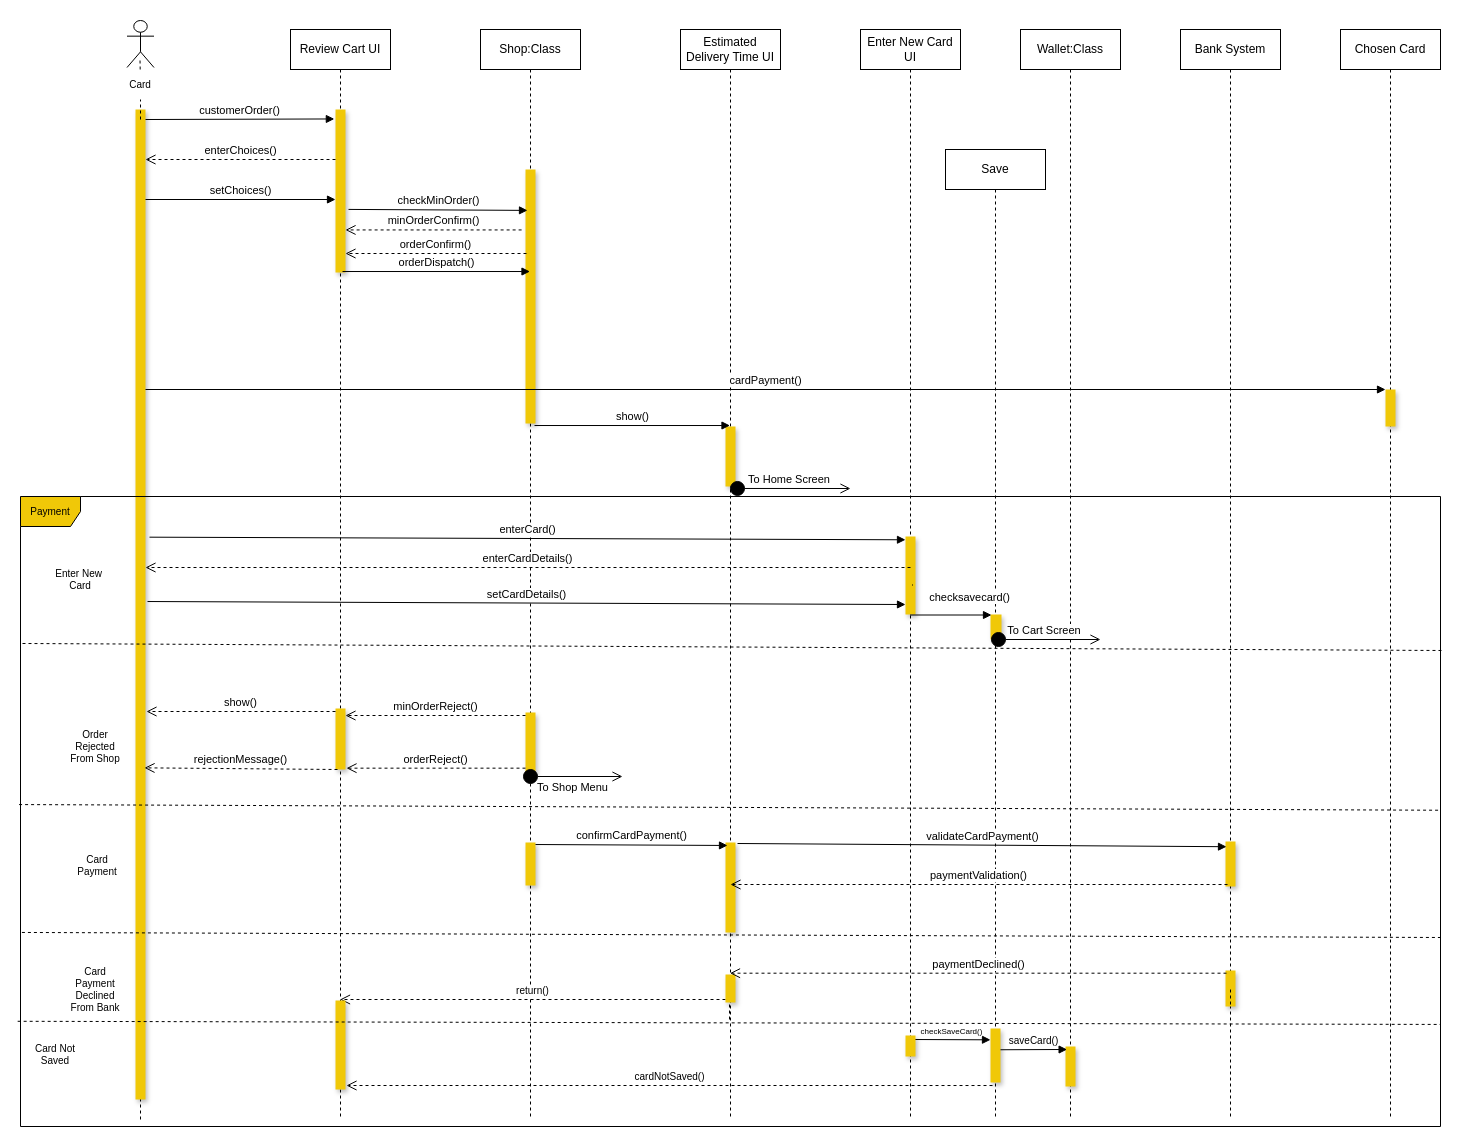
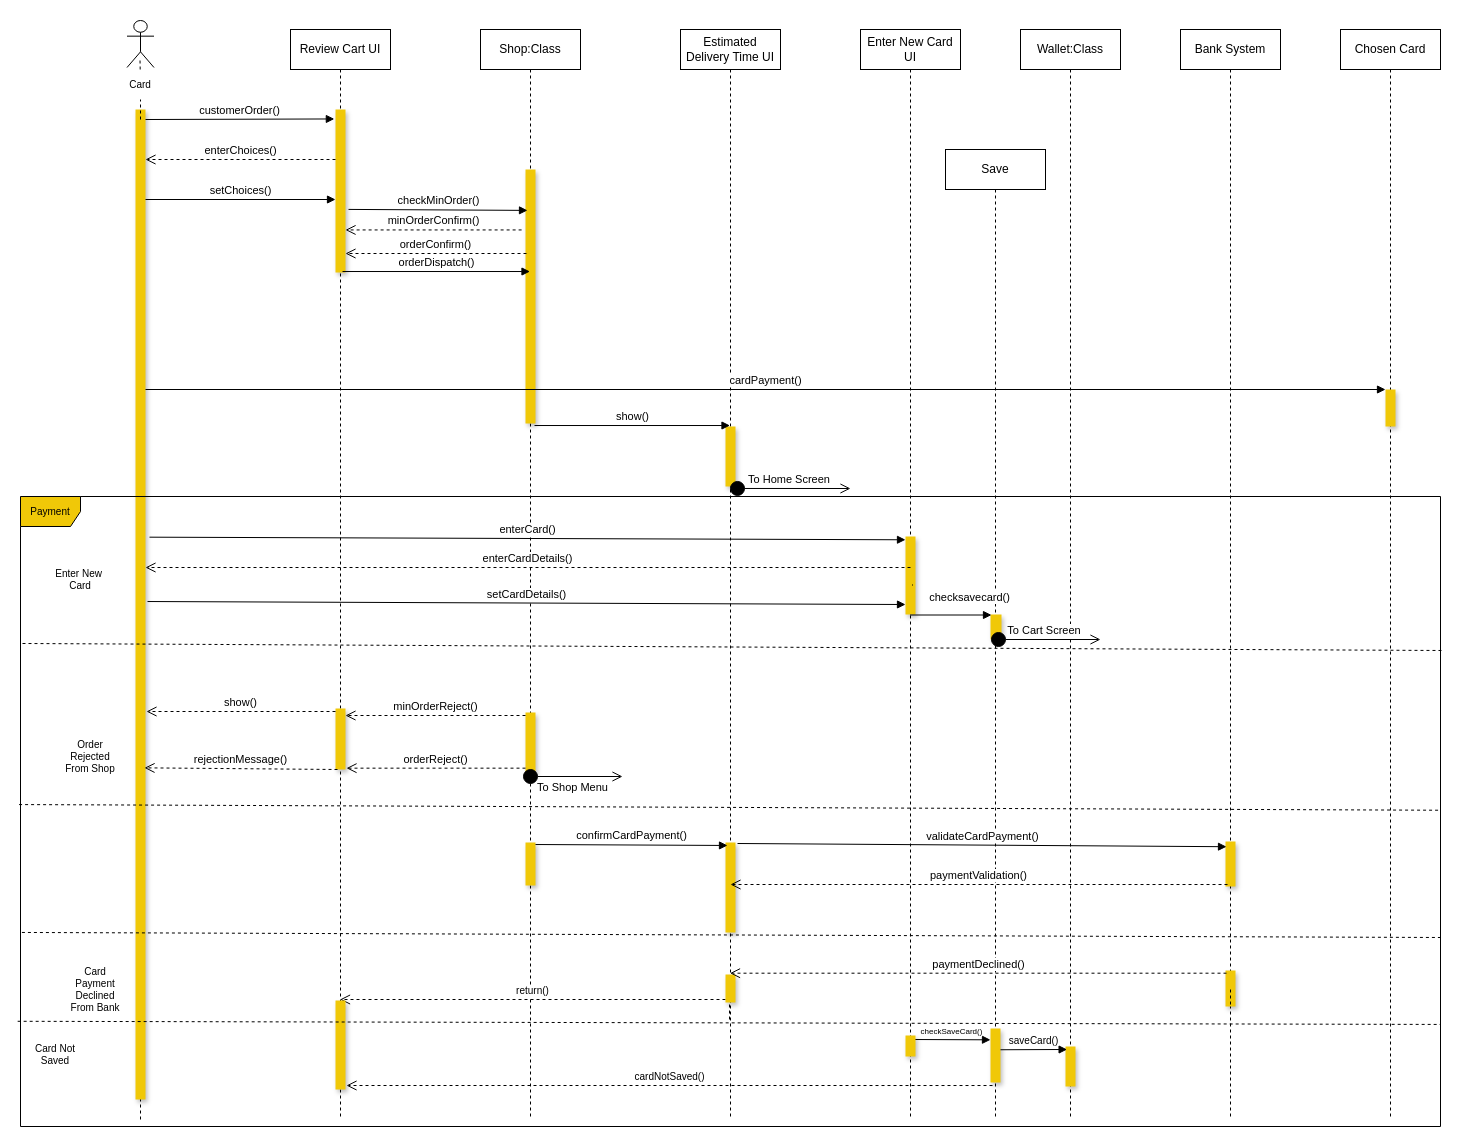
node "Order Rejected From Shop": moved (96, 747) -> (91, 757)
node "Card Payment": removed
